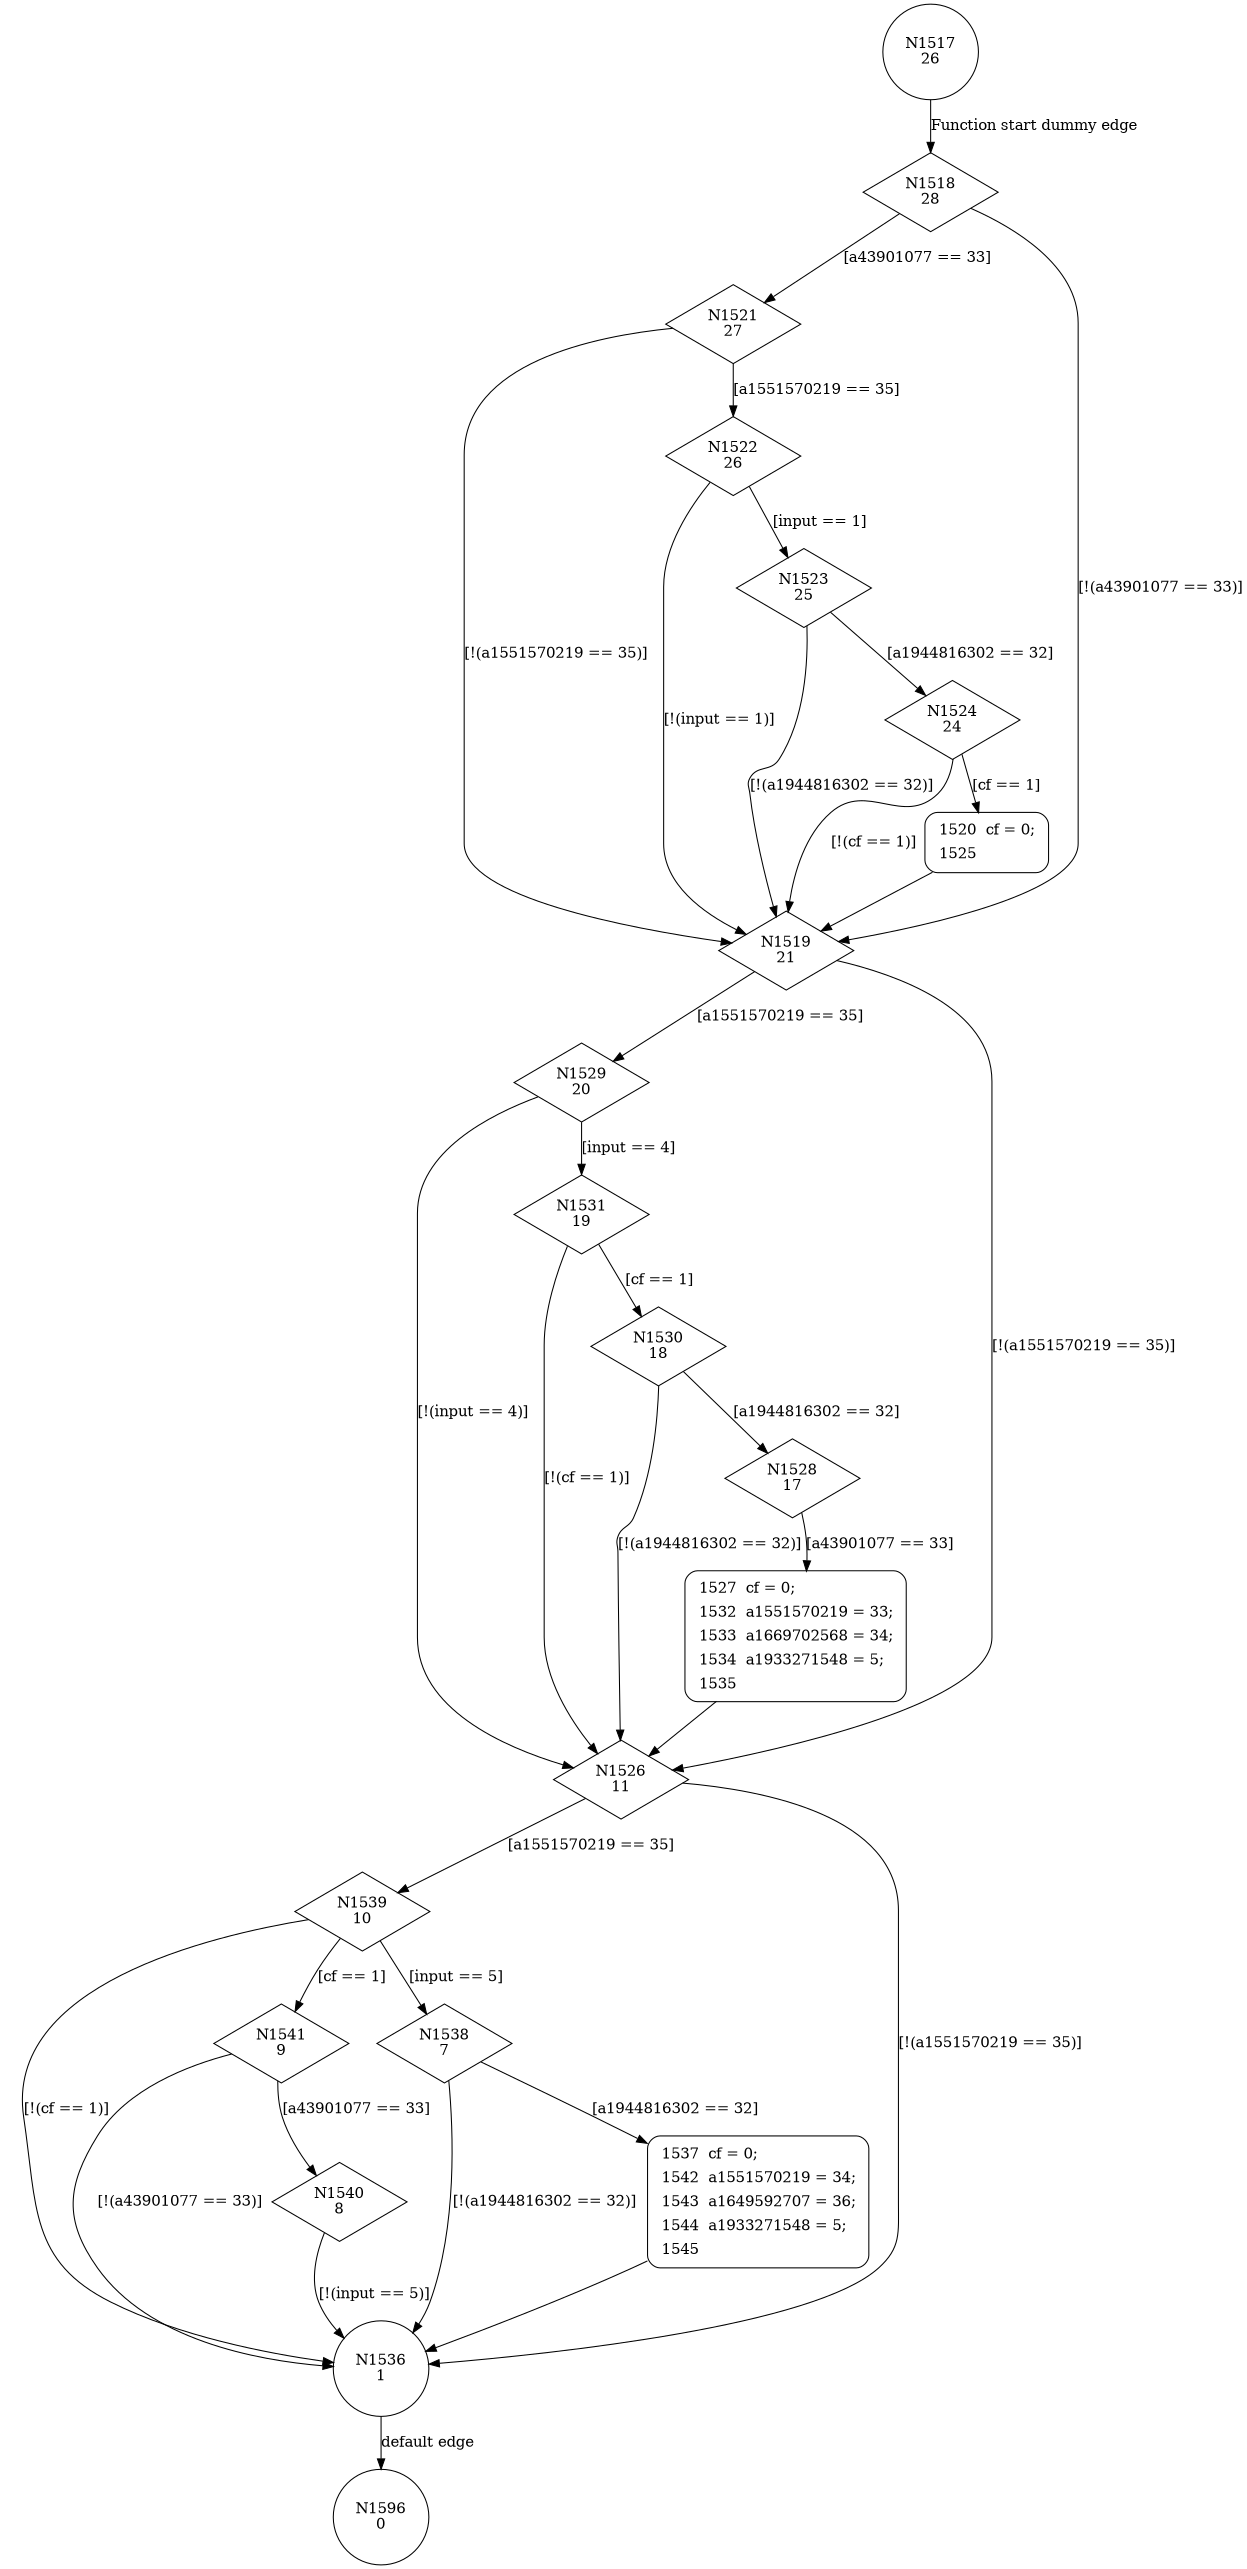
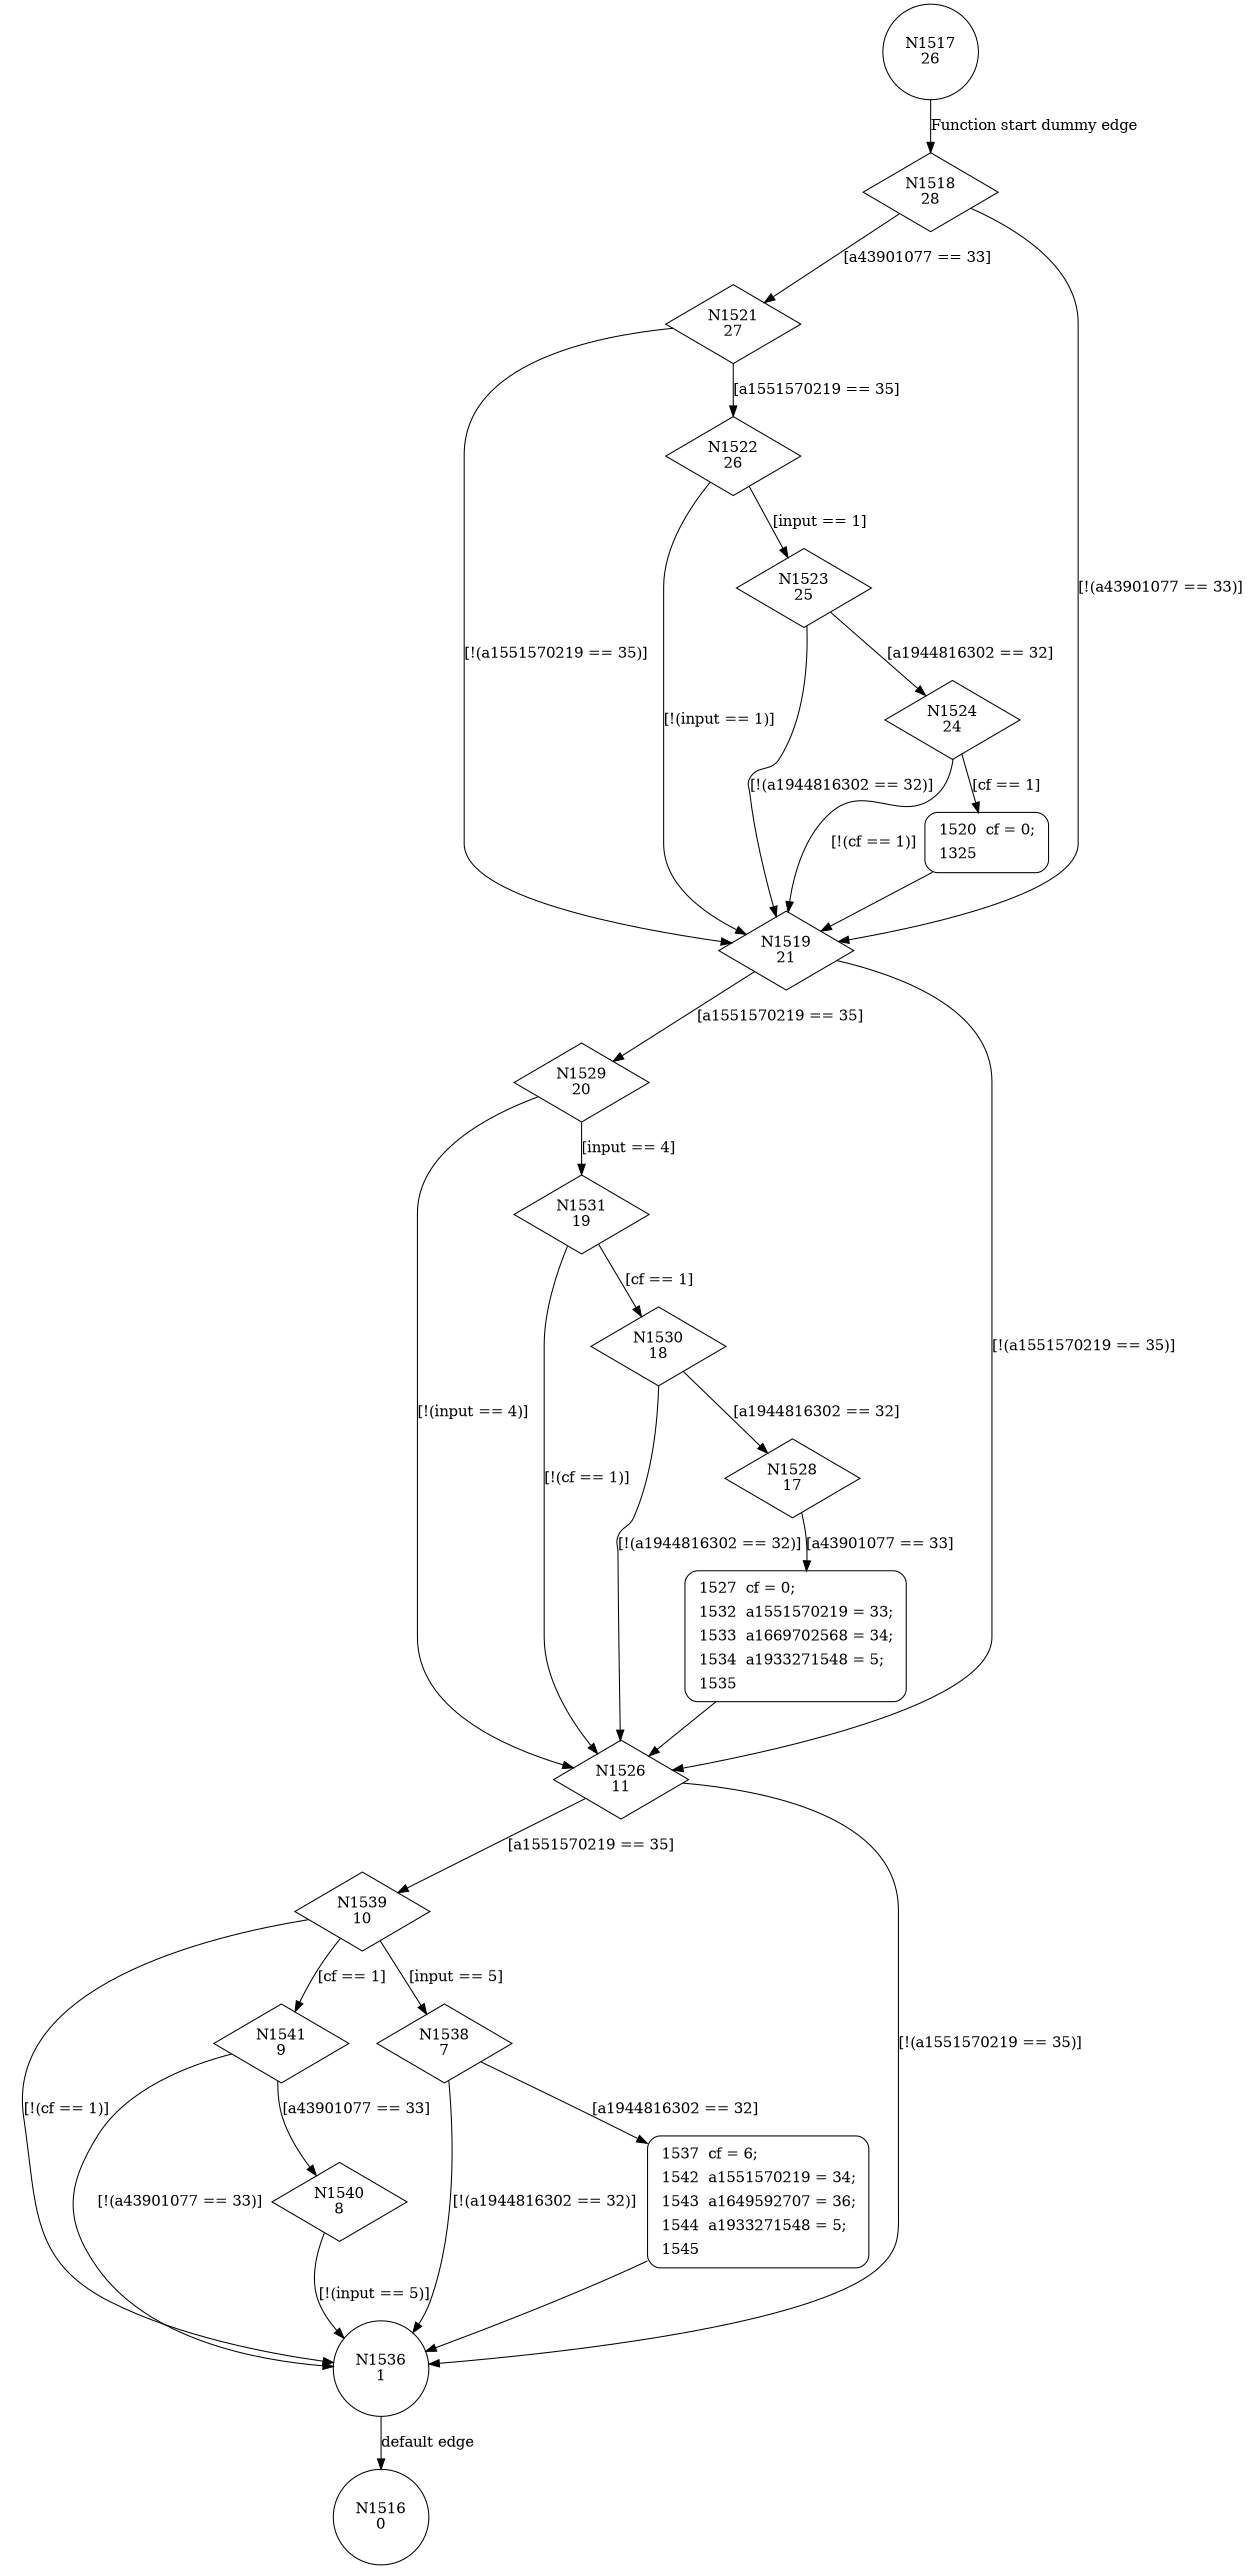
node "1520": text "1525" -> "1325"
node "1537": text "cf = 0;" -> "cf = 6;"
node "N1596 0": label "N1596 0" -> "N1516 0"
